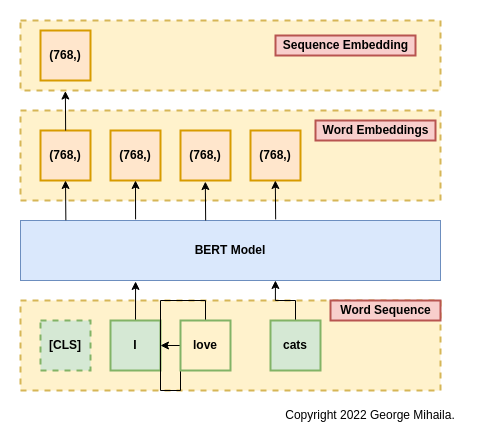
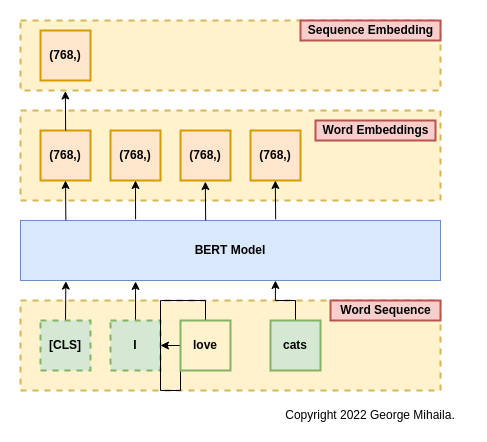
node "Sequence Embedding": moved (346, 46) -> (371, 31)
edge "[CLS]" -> "BERT Model": added
node "I": style solid -> dashed
